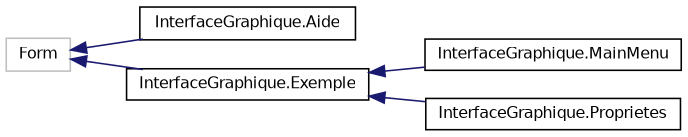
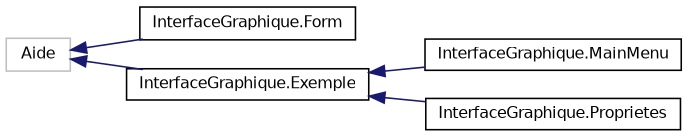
node "InterfaceGraphique.Aide": label "InterfaceGraphique.Aide" -> "InterfaceGraphique.Form"
node "Form": label "Form" -> "Aide"
